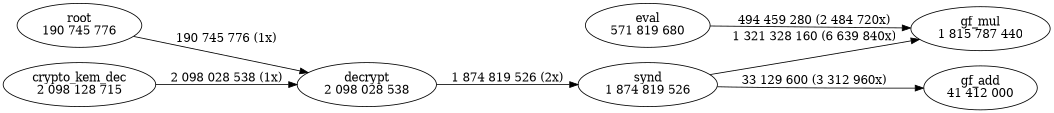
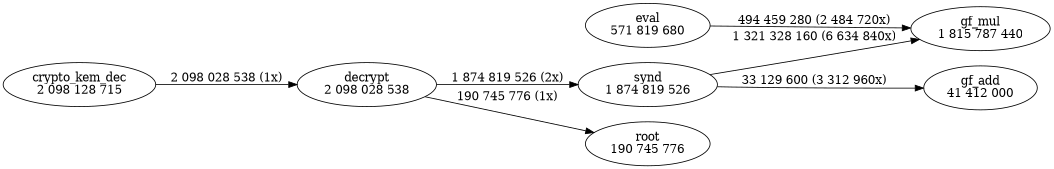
edge "synd 1 874 819 526" -> "gf_mul 1 815 787 440": label "1 321 328 160 (6 639 840x)" -> "1 321 328 160 (6 634 840x)"
edge "root 190 745 776" -> "decrypt 2 098 028 538": reversed
